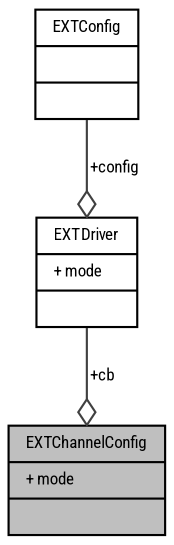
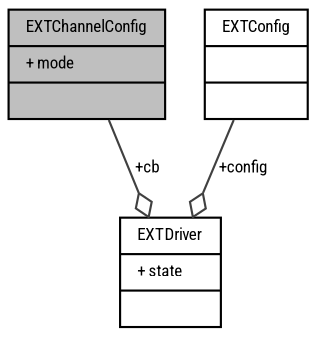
node "EXTDriver": text "+ mode" -> "+ state"
edge "EXTDriver" -> "EXTChannelConfig": reversed
